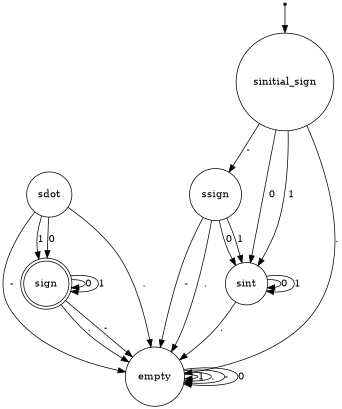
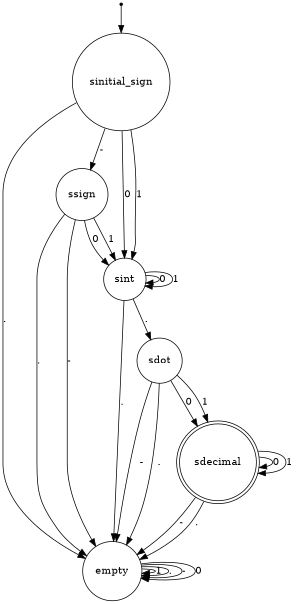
node "sign": label "sign" -> "sdecimal"
edge "sint" -> "sdot": added, label "."
